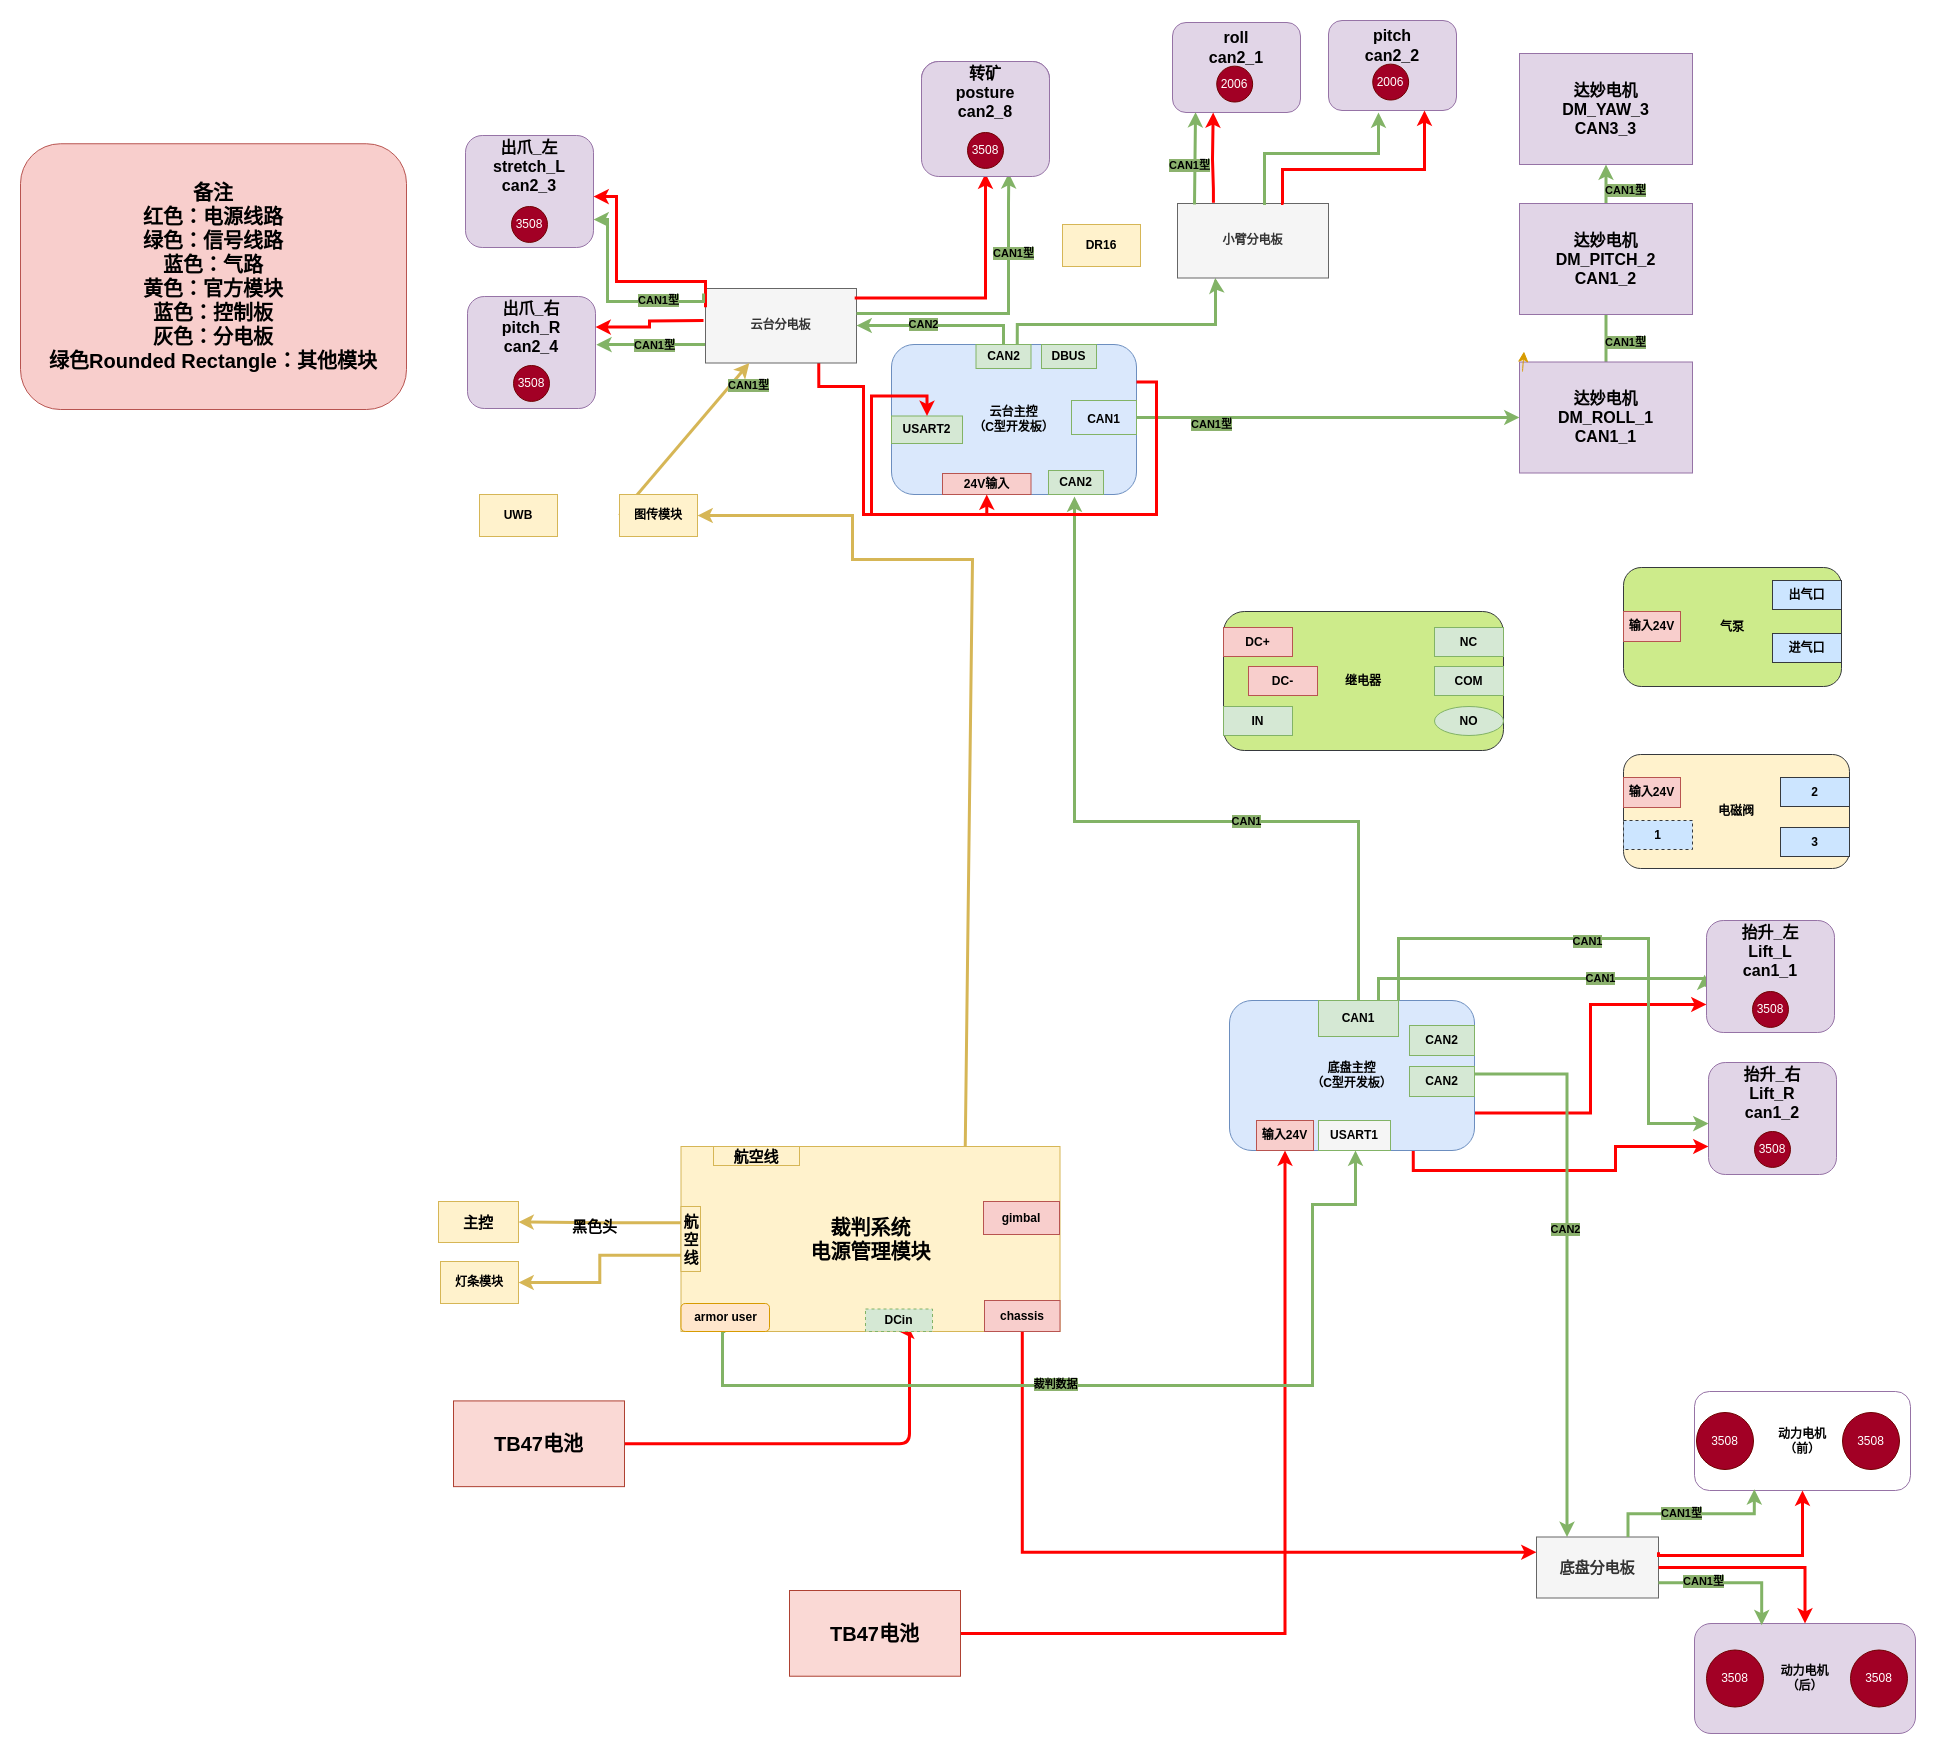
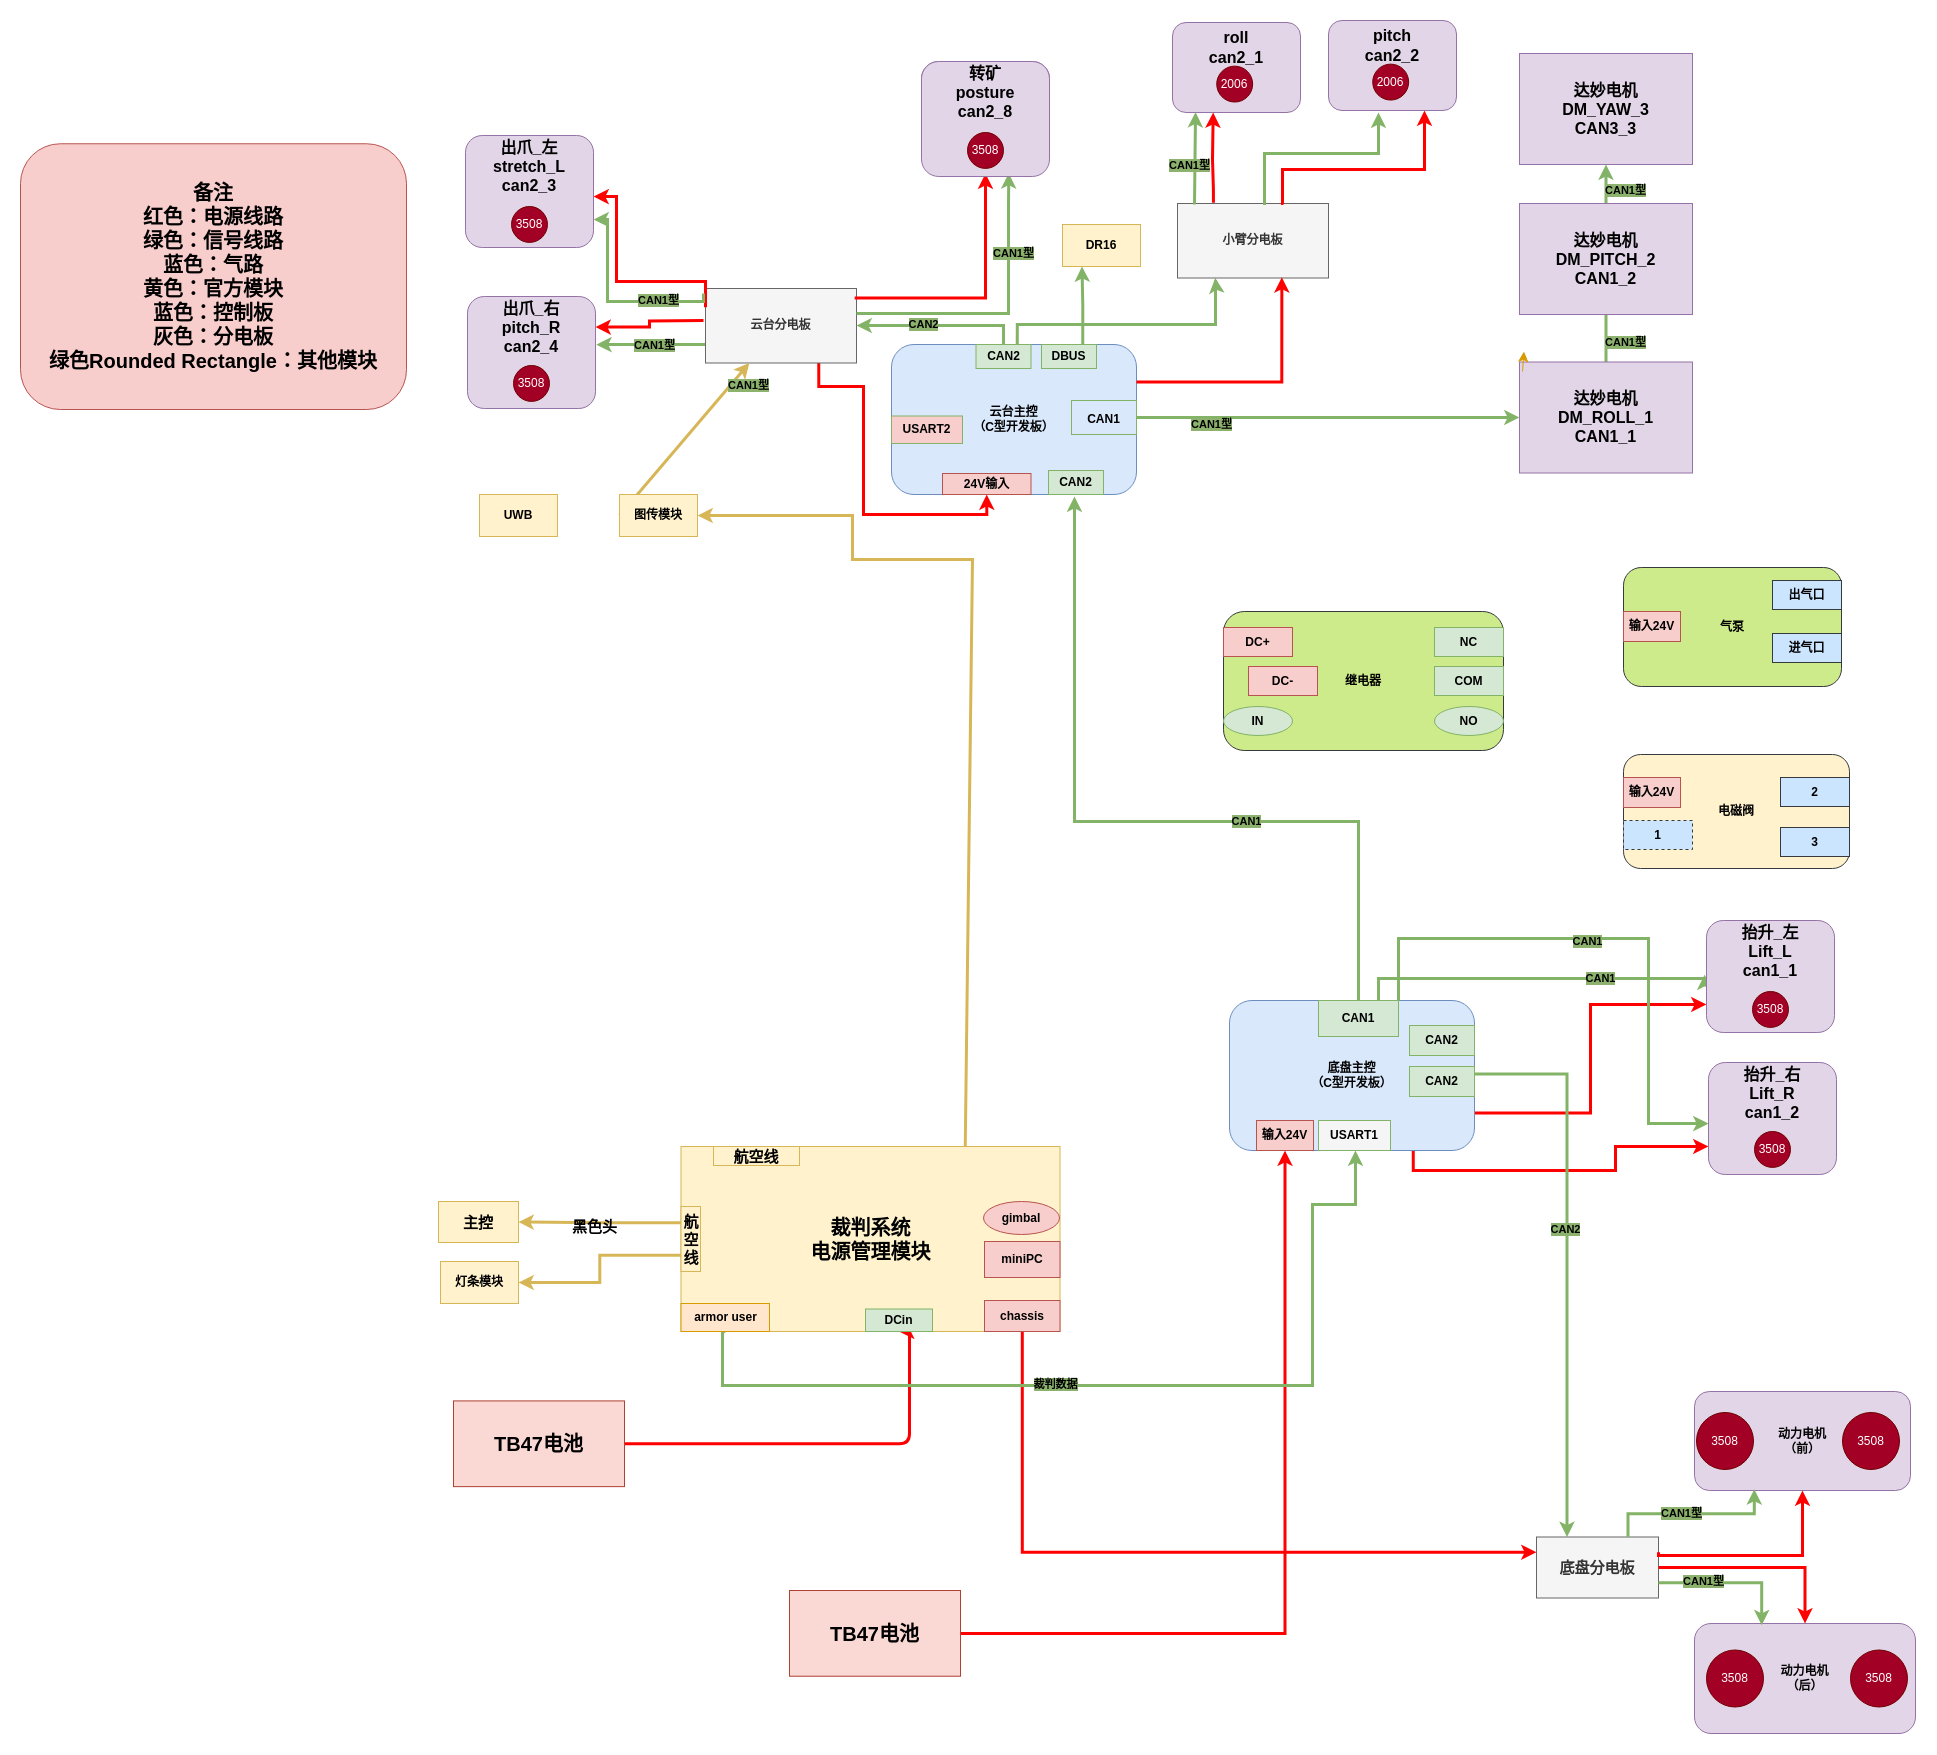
edge "DBUS" -> "DR16": added
node "USART2": fillcolor #d5e8d4 -> #f8cecc
edge "云台主控 （C型开发板）" -> "USART2": now "云台主控 （C型开发板）" -> "小臂分电板"
node "IN": shape rectangle -> ellipse
node "gimbal": shape rectangle -> ellipse
node "miniPC": added
node "armor user": shape rounded rectangle -> rectangle
node "DCin": style dashed -> solid
node "动力电机 （前）": fillcolor #ffffff -> #e1d5e7
